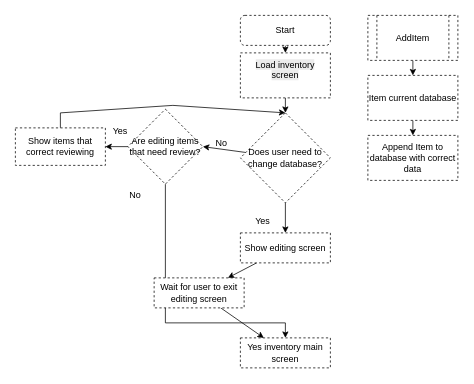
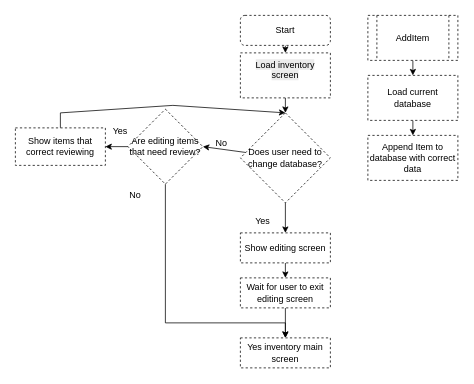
node "Item current database": label "Item current database" -> "Load current database"
node "Wait for user to exit editing screen": moved (199, 293) -> (285, 293)
